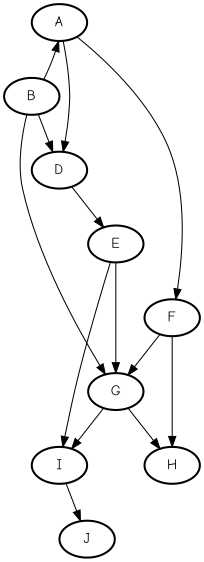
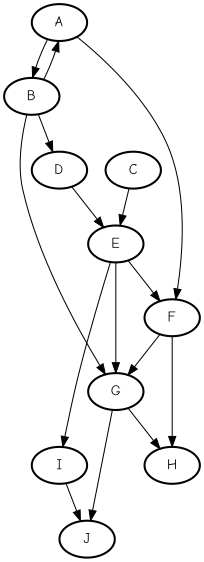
edge "A" -> "D": now "A" -> "B"
node "C": added
edge "E" -> "F": added
edge "G" -> "I": now "G" -> "J"
